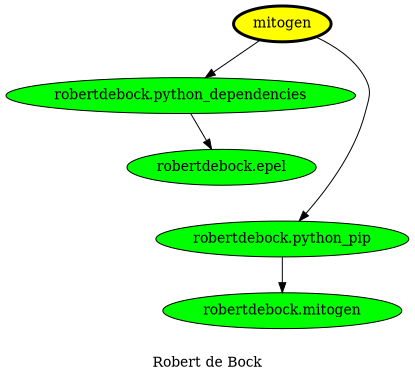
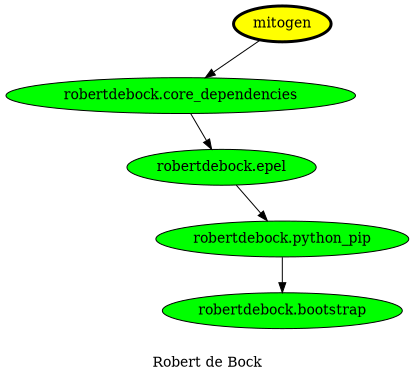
node "robertdebock.python_dependencies": label "robertdebock.python_dependencies" -> "robertdebock.core_dependencies"
edge "mitogen" -> "robertdebock.python_pip": now "robertdebock.epel" -> "robertdebock.python_pip"
node "robertdebock.mitogen": label "robertdebock.mitogen" -> "robertdebock.bootstrap"
